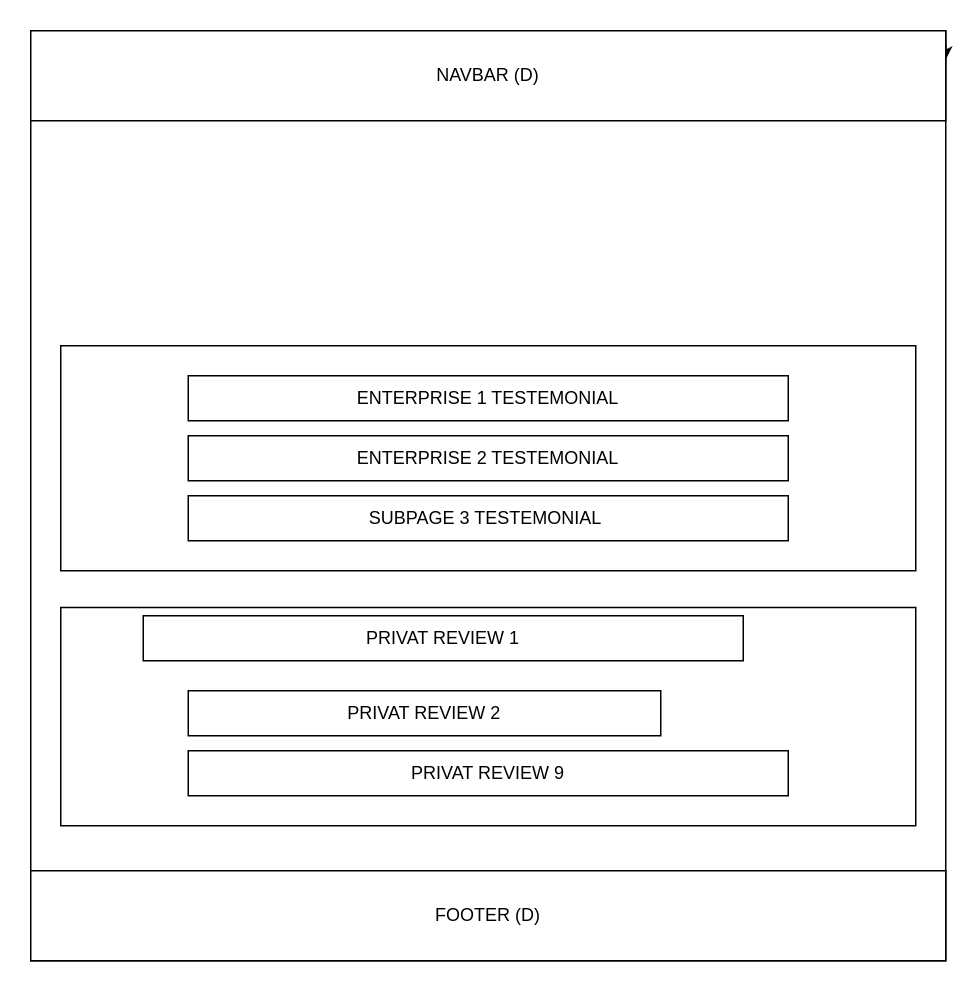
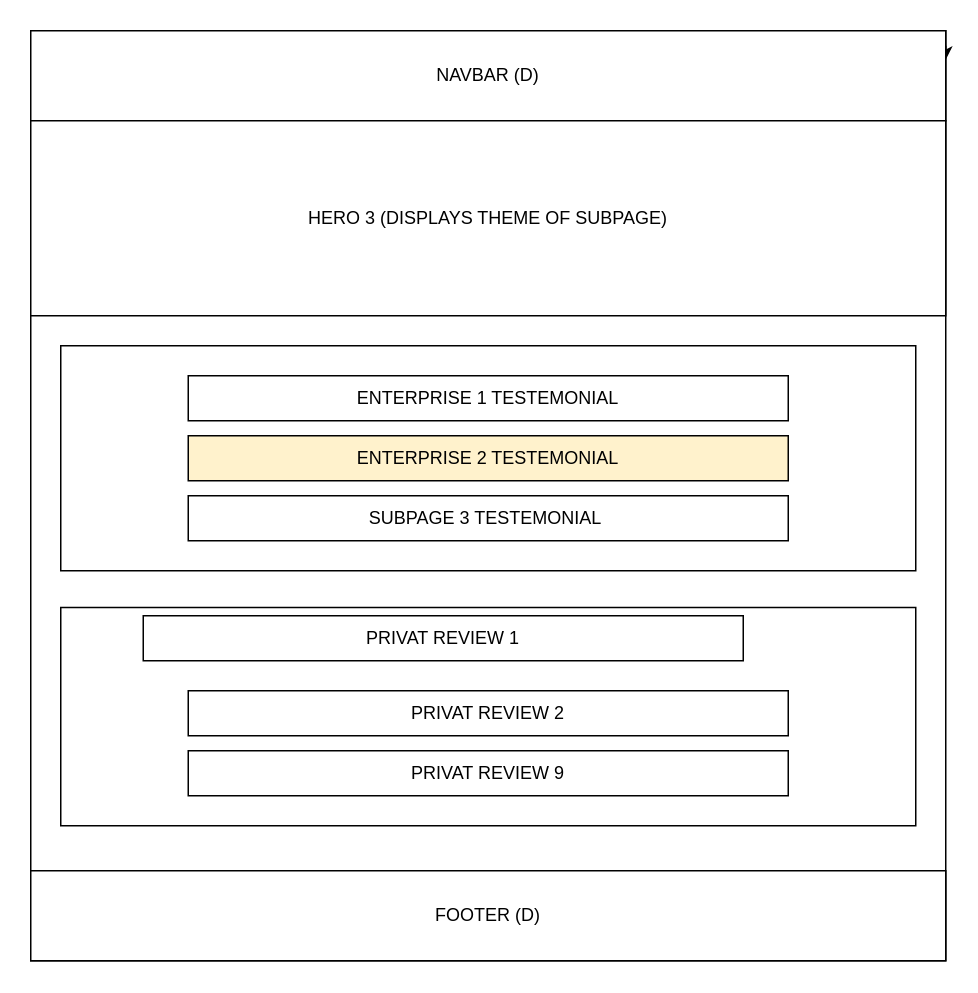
node "HERO 3 (DISPLAYS THEME OF SUBPAGE)": added
node "ENTERPRISE 2 TESTEMONIAL": fillcolor #ffffff -> #fff2cc
node "PRIVAT REVIEW 2": size 473x45 -> 600x45
